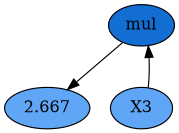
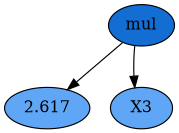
edge "X3" -> "mul": reversed
node "2.667": label "2.667" -> "2.617"
